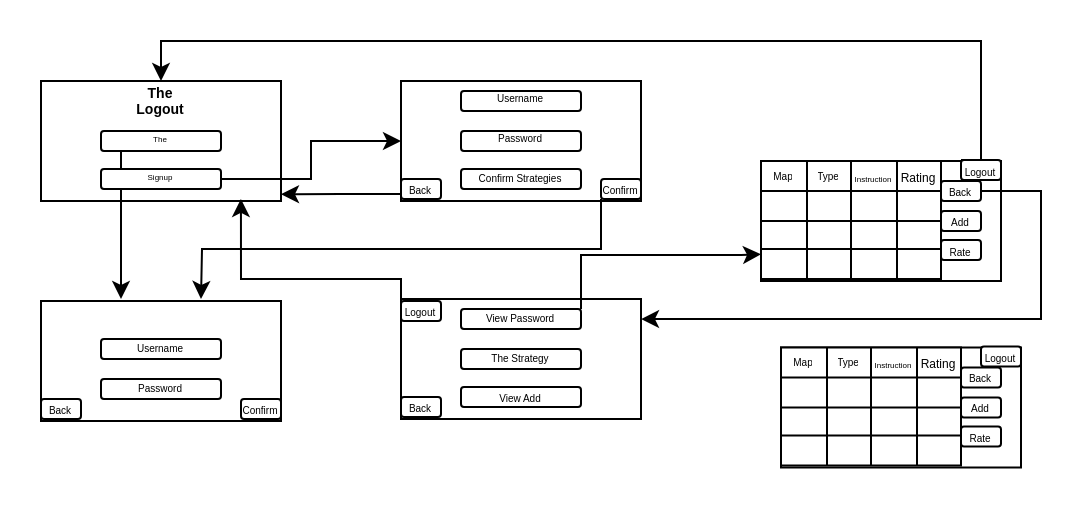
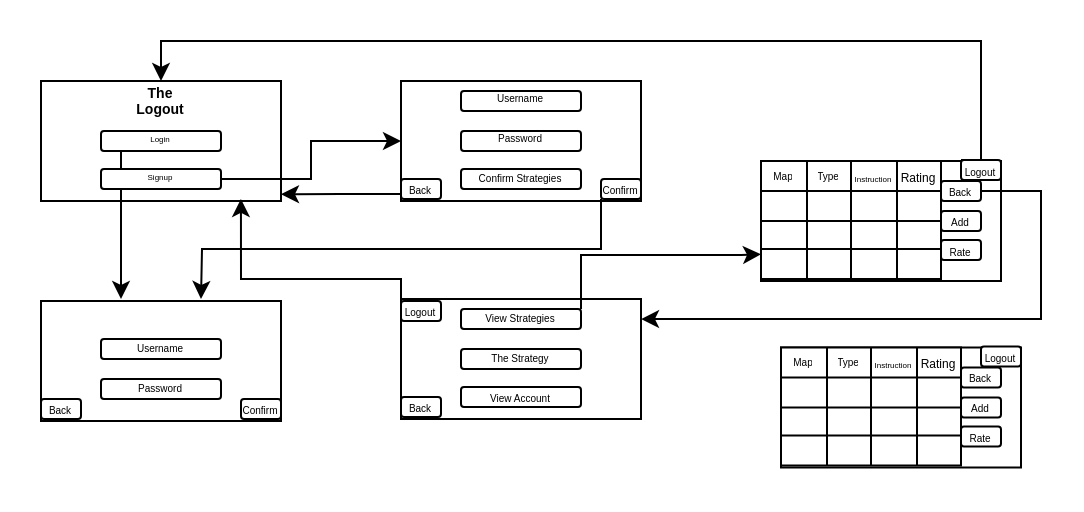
node "The": label "The" -> "Login"
node "View Password": label "View Password" -> "View Strategies"
node "View Add": label "View Add" -> "View Account"
